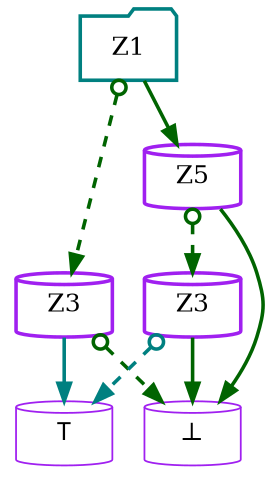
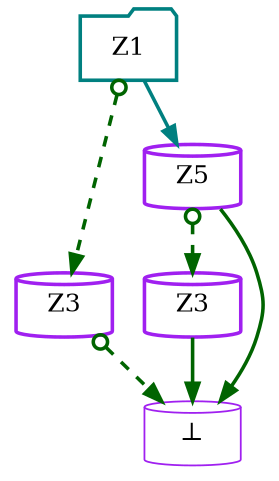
edge "Z1" -> "Z5": color darkgreen -> teal
node "T": removed
